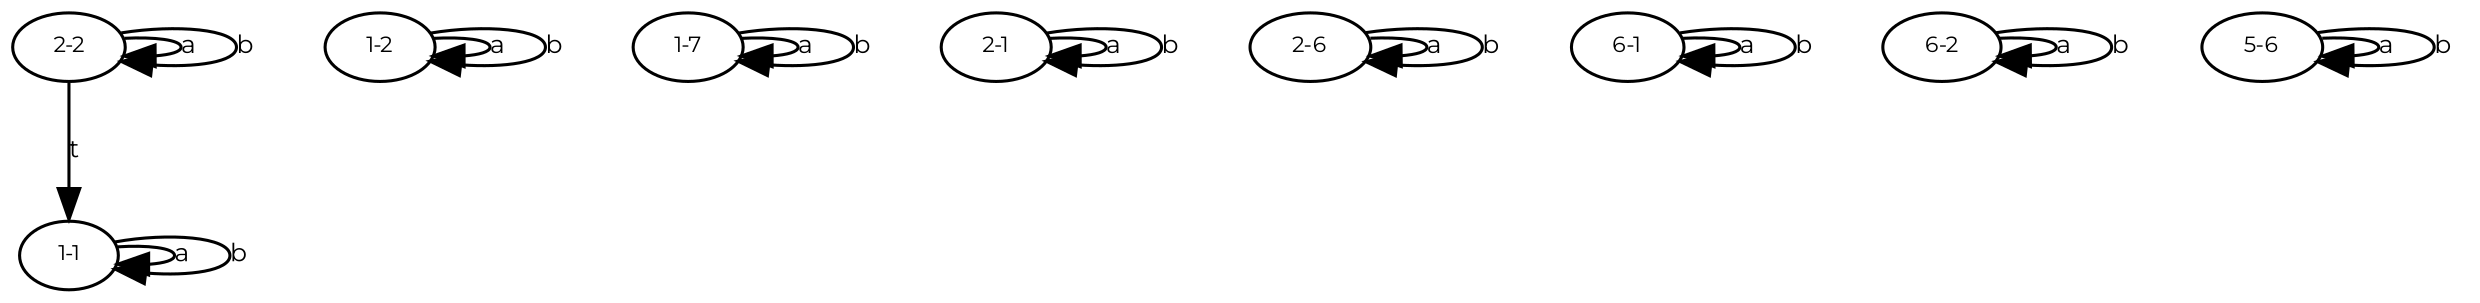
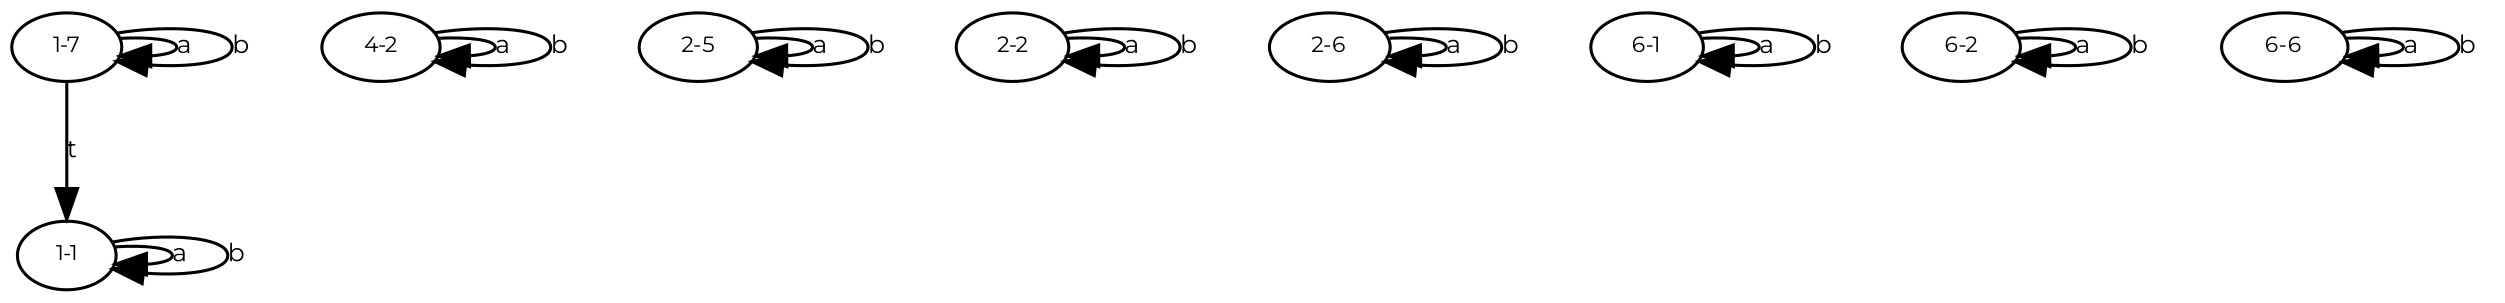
node "1-2": label "1-2" -> "4-2"
node "2-1": label "2-1" -> "2-5"
node "5-6": label "5-6" -> "6-6"
edge "2-2" -> "1-1": now "1-7" -> "1-1"
